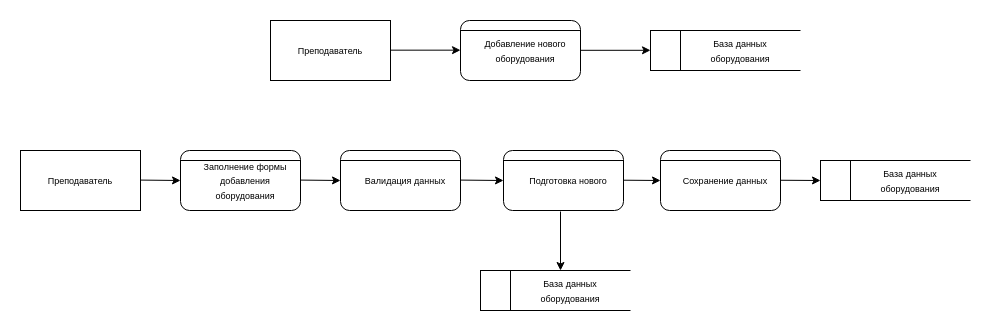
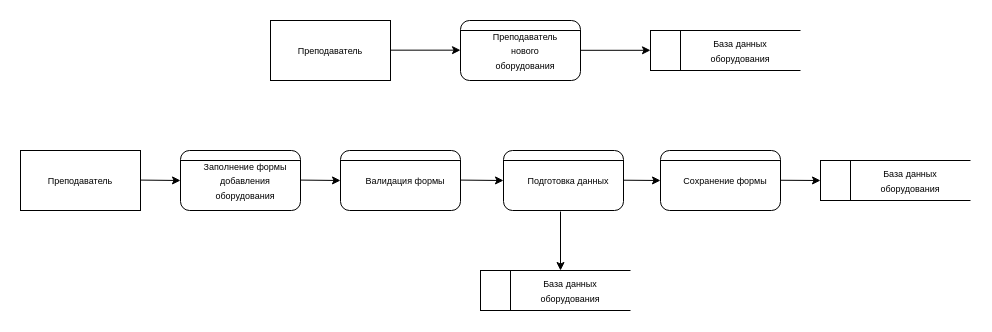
node "Добавление нового оборудования": label "Добавление нового оборудования" -> "Преподаватель нового оборудования"
node "Валидация данных": label "Валидация данных" -> "Валидация формы"
node "Подготовка нового": label "Подготовка нового" -> "Подготовка данных"
node "Сохранение данных": label "Сохранение данных" -> "Сохранение формы"
